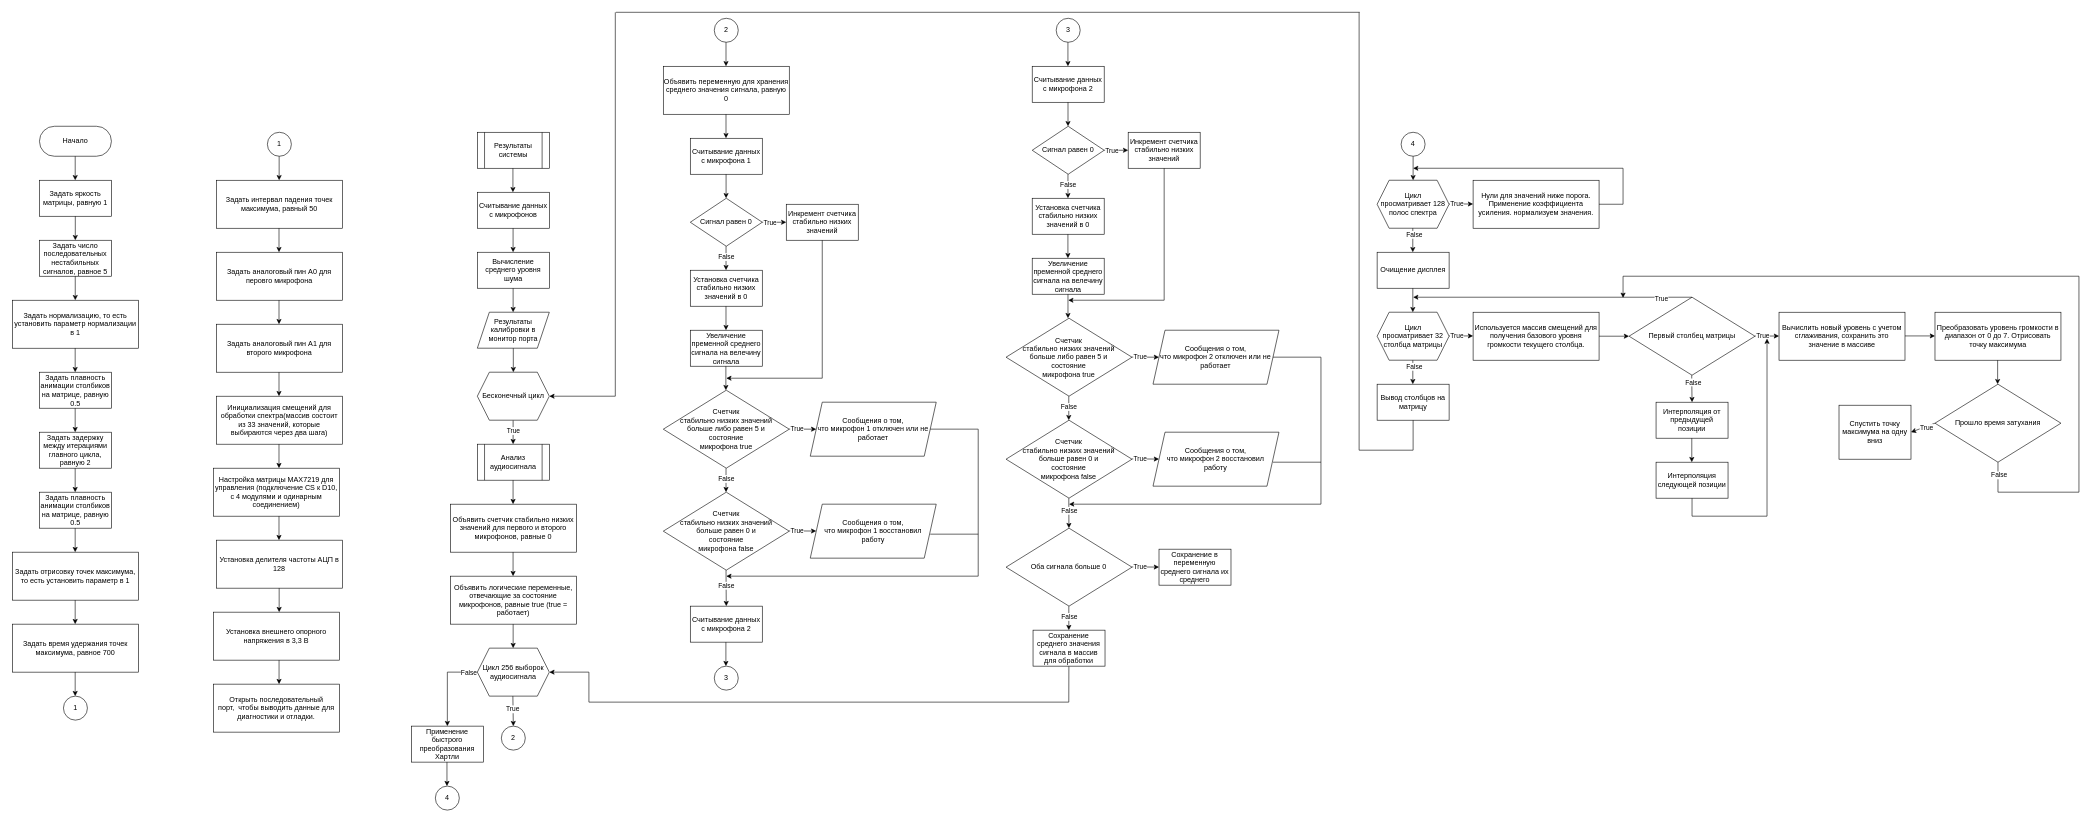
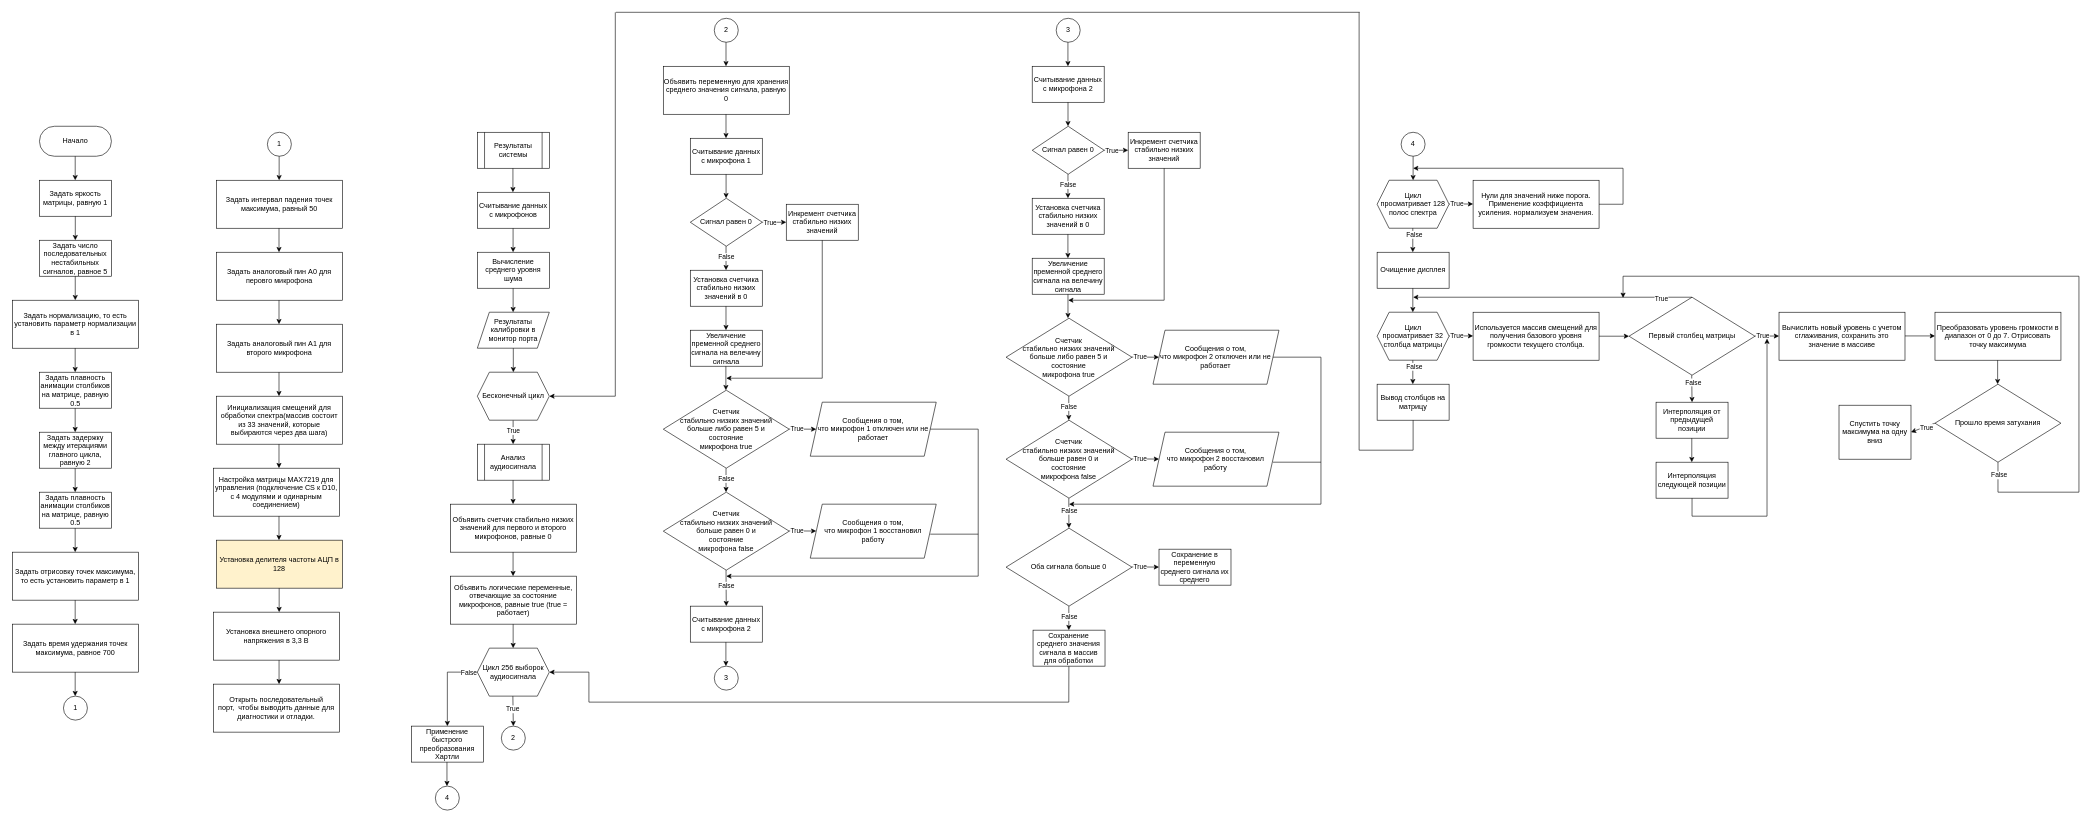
node "Установка делителя частоты АЦП в 128": fillcolor #ffffff -> #fff2cc
